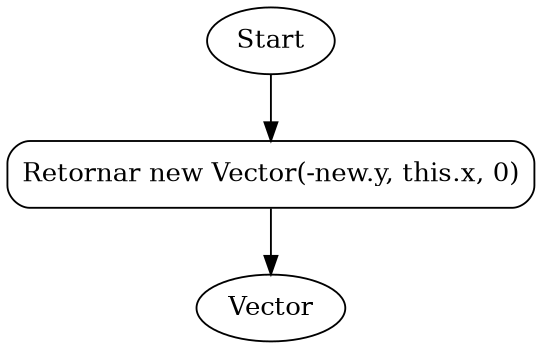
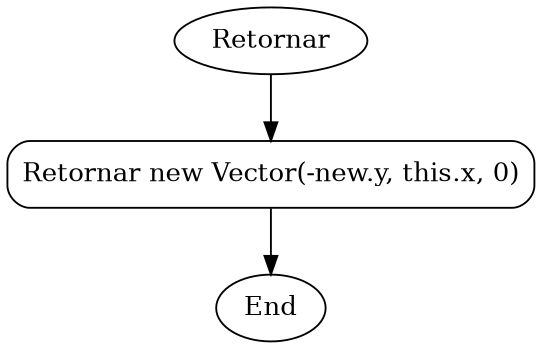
node "Start": label "Start" -> "Retornar"
node "Vector": label "Vector" -> "End"
